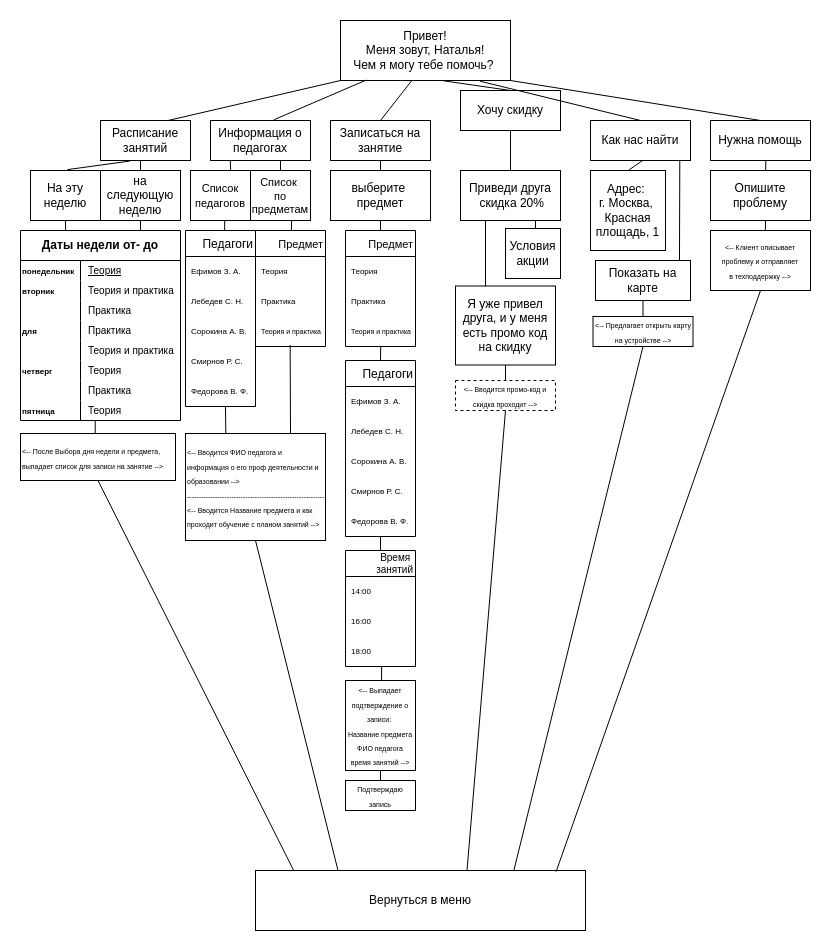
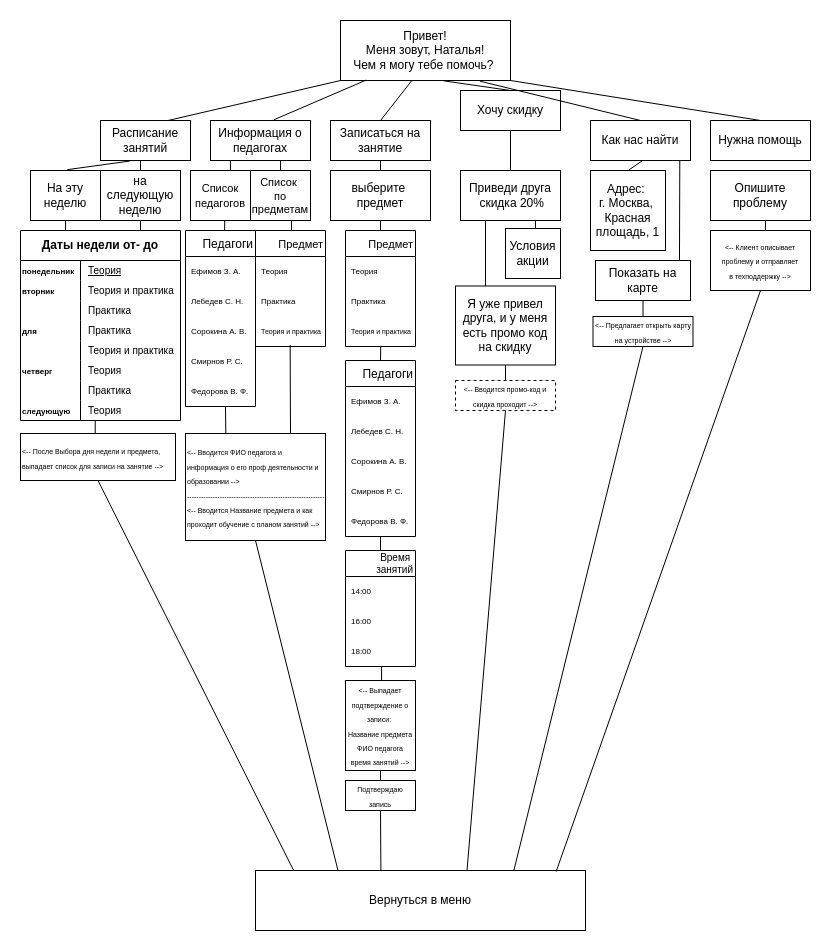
edge "Нужна помощь" -- "Опишите проблему": removed
node "пятница": label "пятница" -> "следующую"
edge "Подтверждаю запись" -- "Вернуться в меню": added
